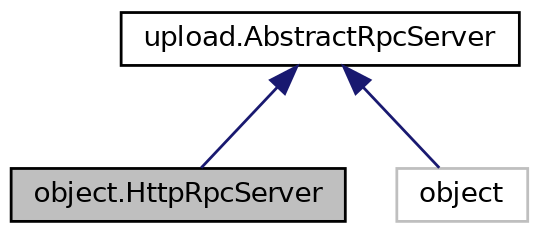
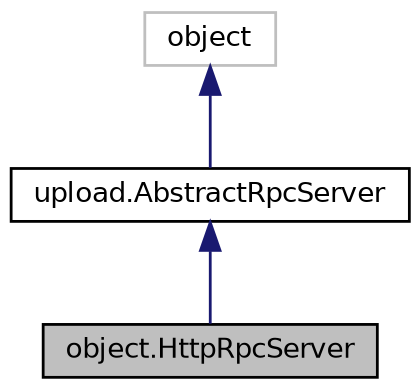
edge "object" -> "upload.AbstractRpcServer": reversed
